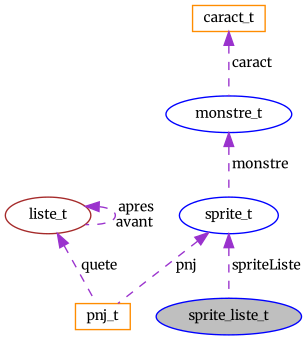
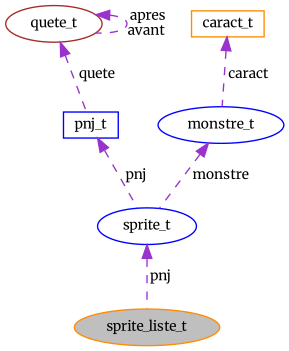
node "liste_t": label "liste_t" -> "quete_t"
edge "sprite_liste_t" -> "sprite_t": label " spriteListe" -> " pnj"
edge "pnj_t" -> "sprite_t": reversed
node "pnj_t": color darkorange -> blue
node "sprite_liste_t": color blue -> darkorange
